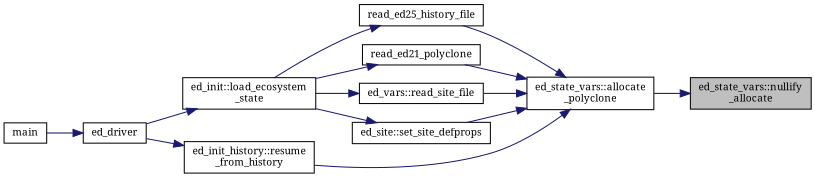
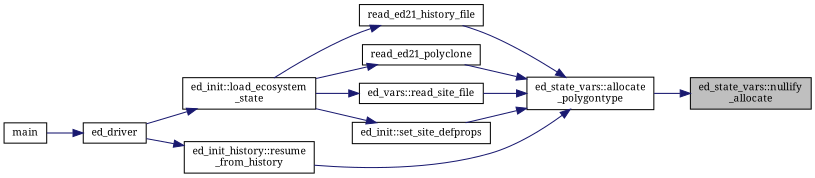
node "read_ed25_history_file": label "read_ed25_history_file" -> "read_ed21_history_file"
node "ed_state_vars::allocate _polyclone": label "ed_state_vars::allocate _polyclone" -> "ed_state_vars::allocate _polygontype"
node "ed_site::set_site_defprops": label "ed_site::set_site_defprops" -> "ed_init::set_site_defprops"
